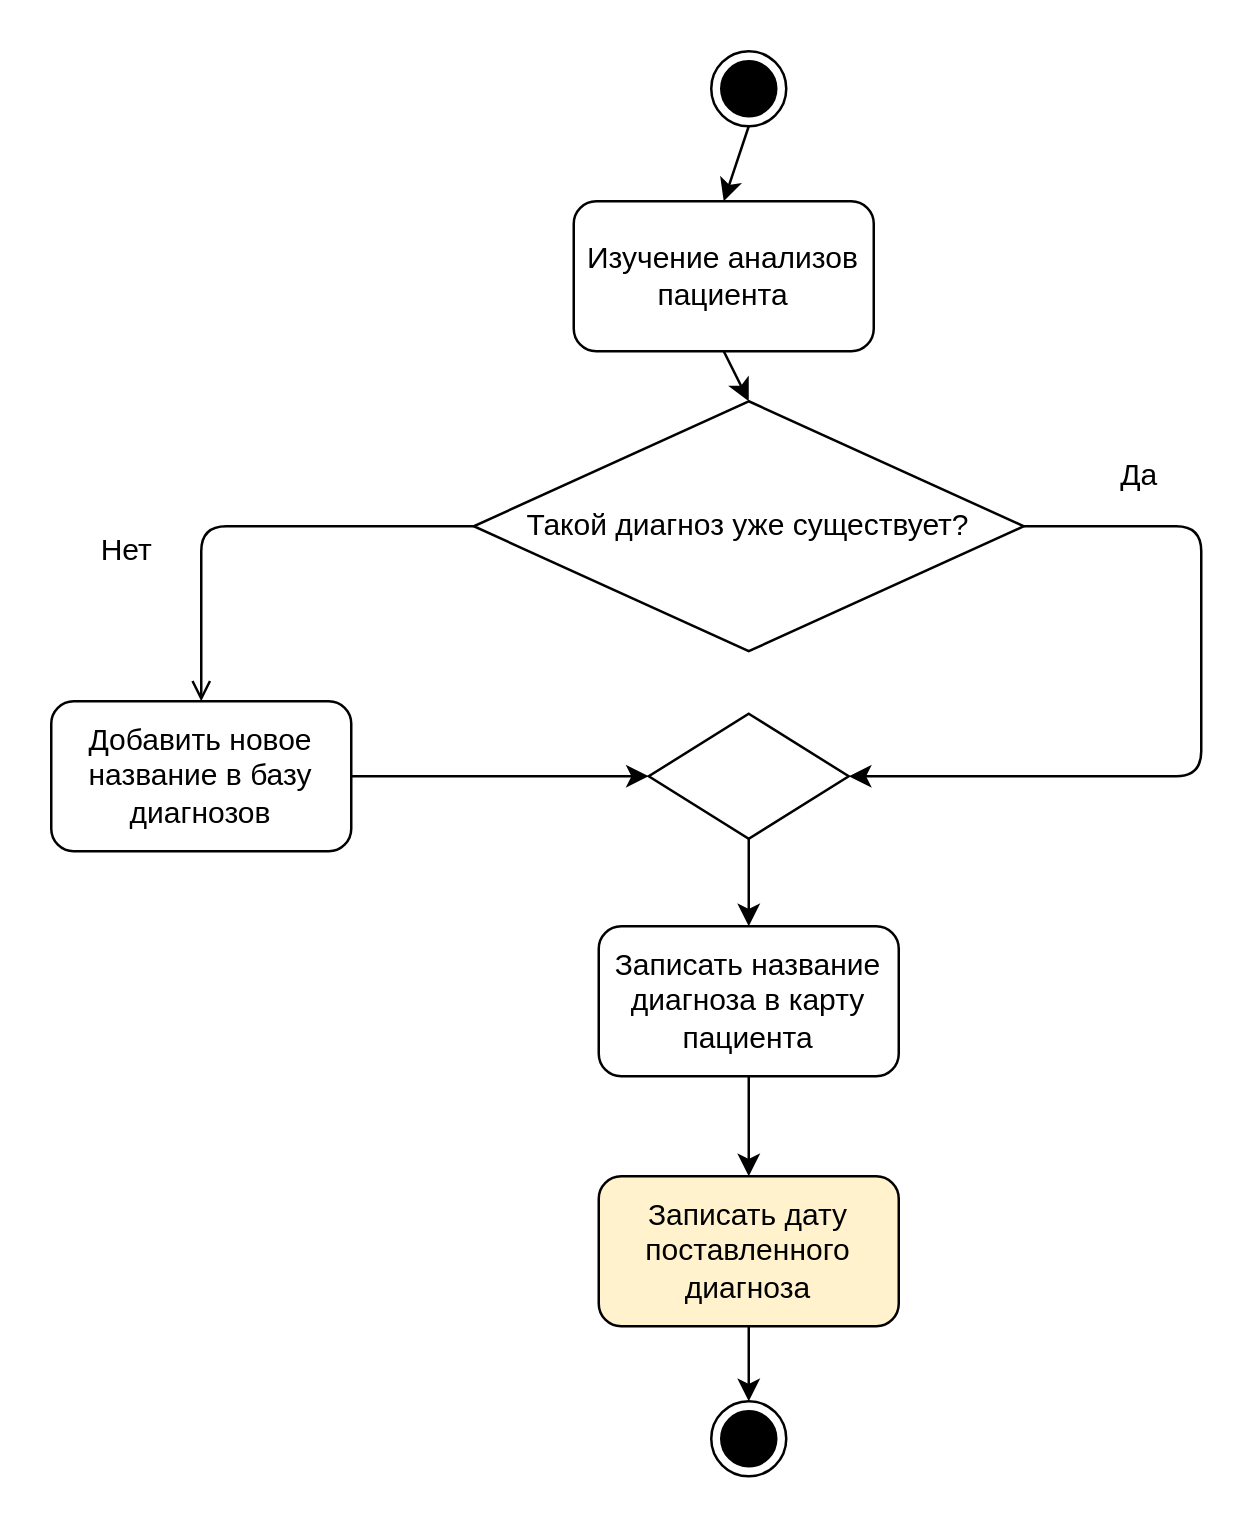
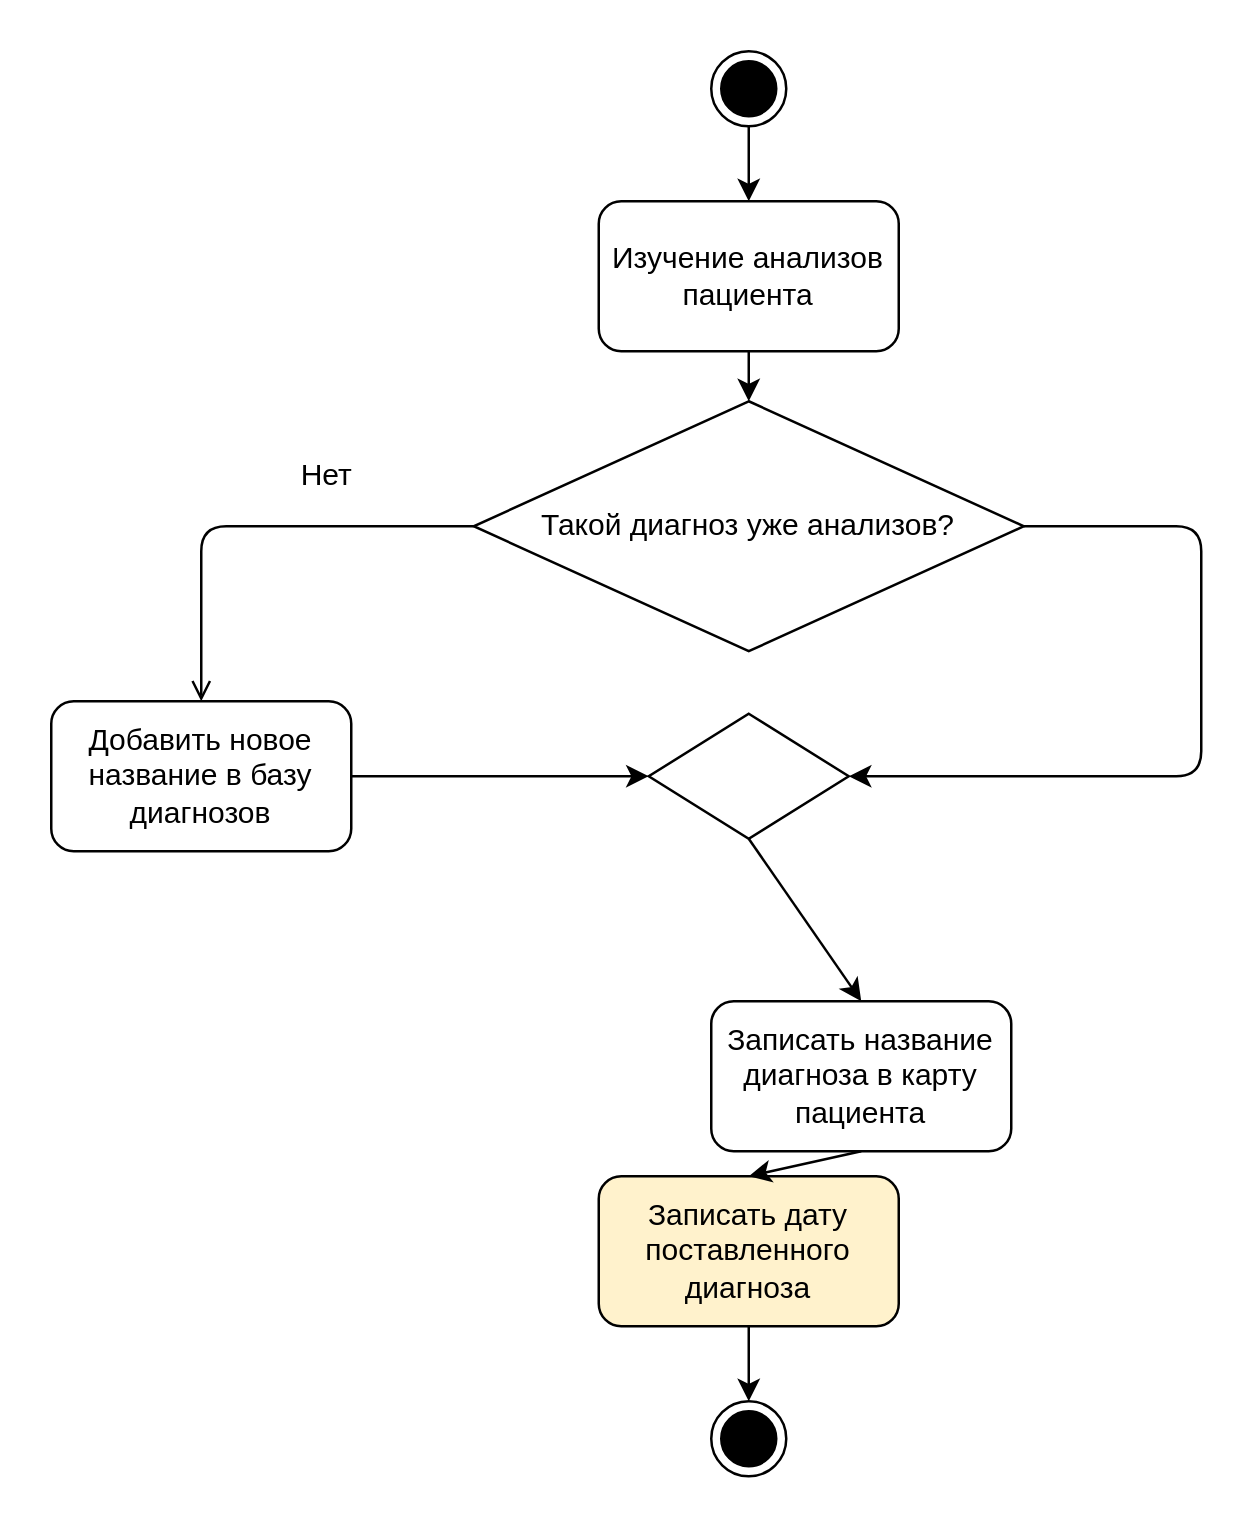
node "Изучение анализов пациента": moved (724, 276) -> (749, 276)
node "Да": removed
node "Такой диагноз уже существует?": label "Такой диагноз уже существует?" -> "Такой диагноз уже анализов?"
node "Нет": moved (126, 551) -> (326, 476)
node "Записать название диагноза в карту пациента": moved (749, 1001) -> (861, 1076)
